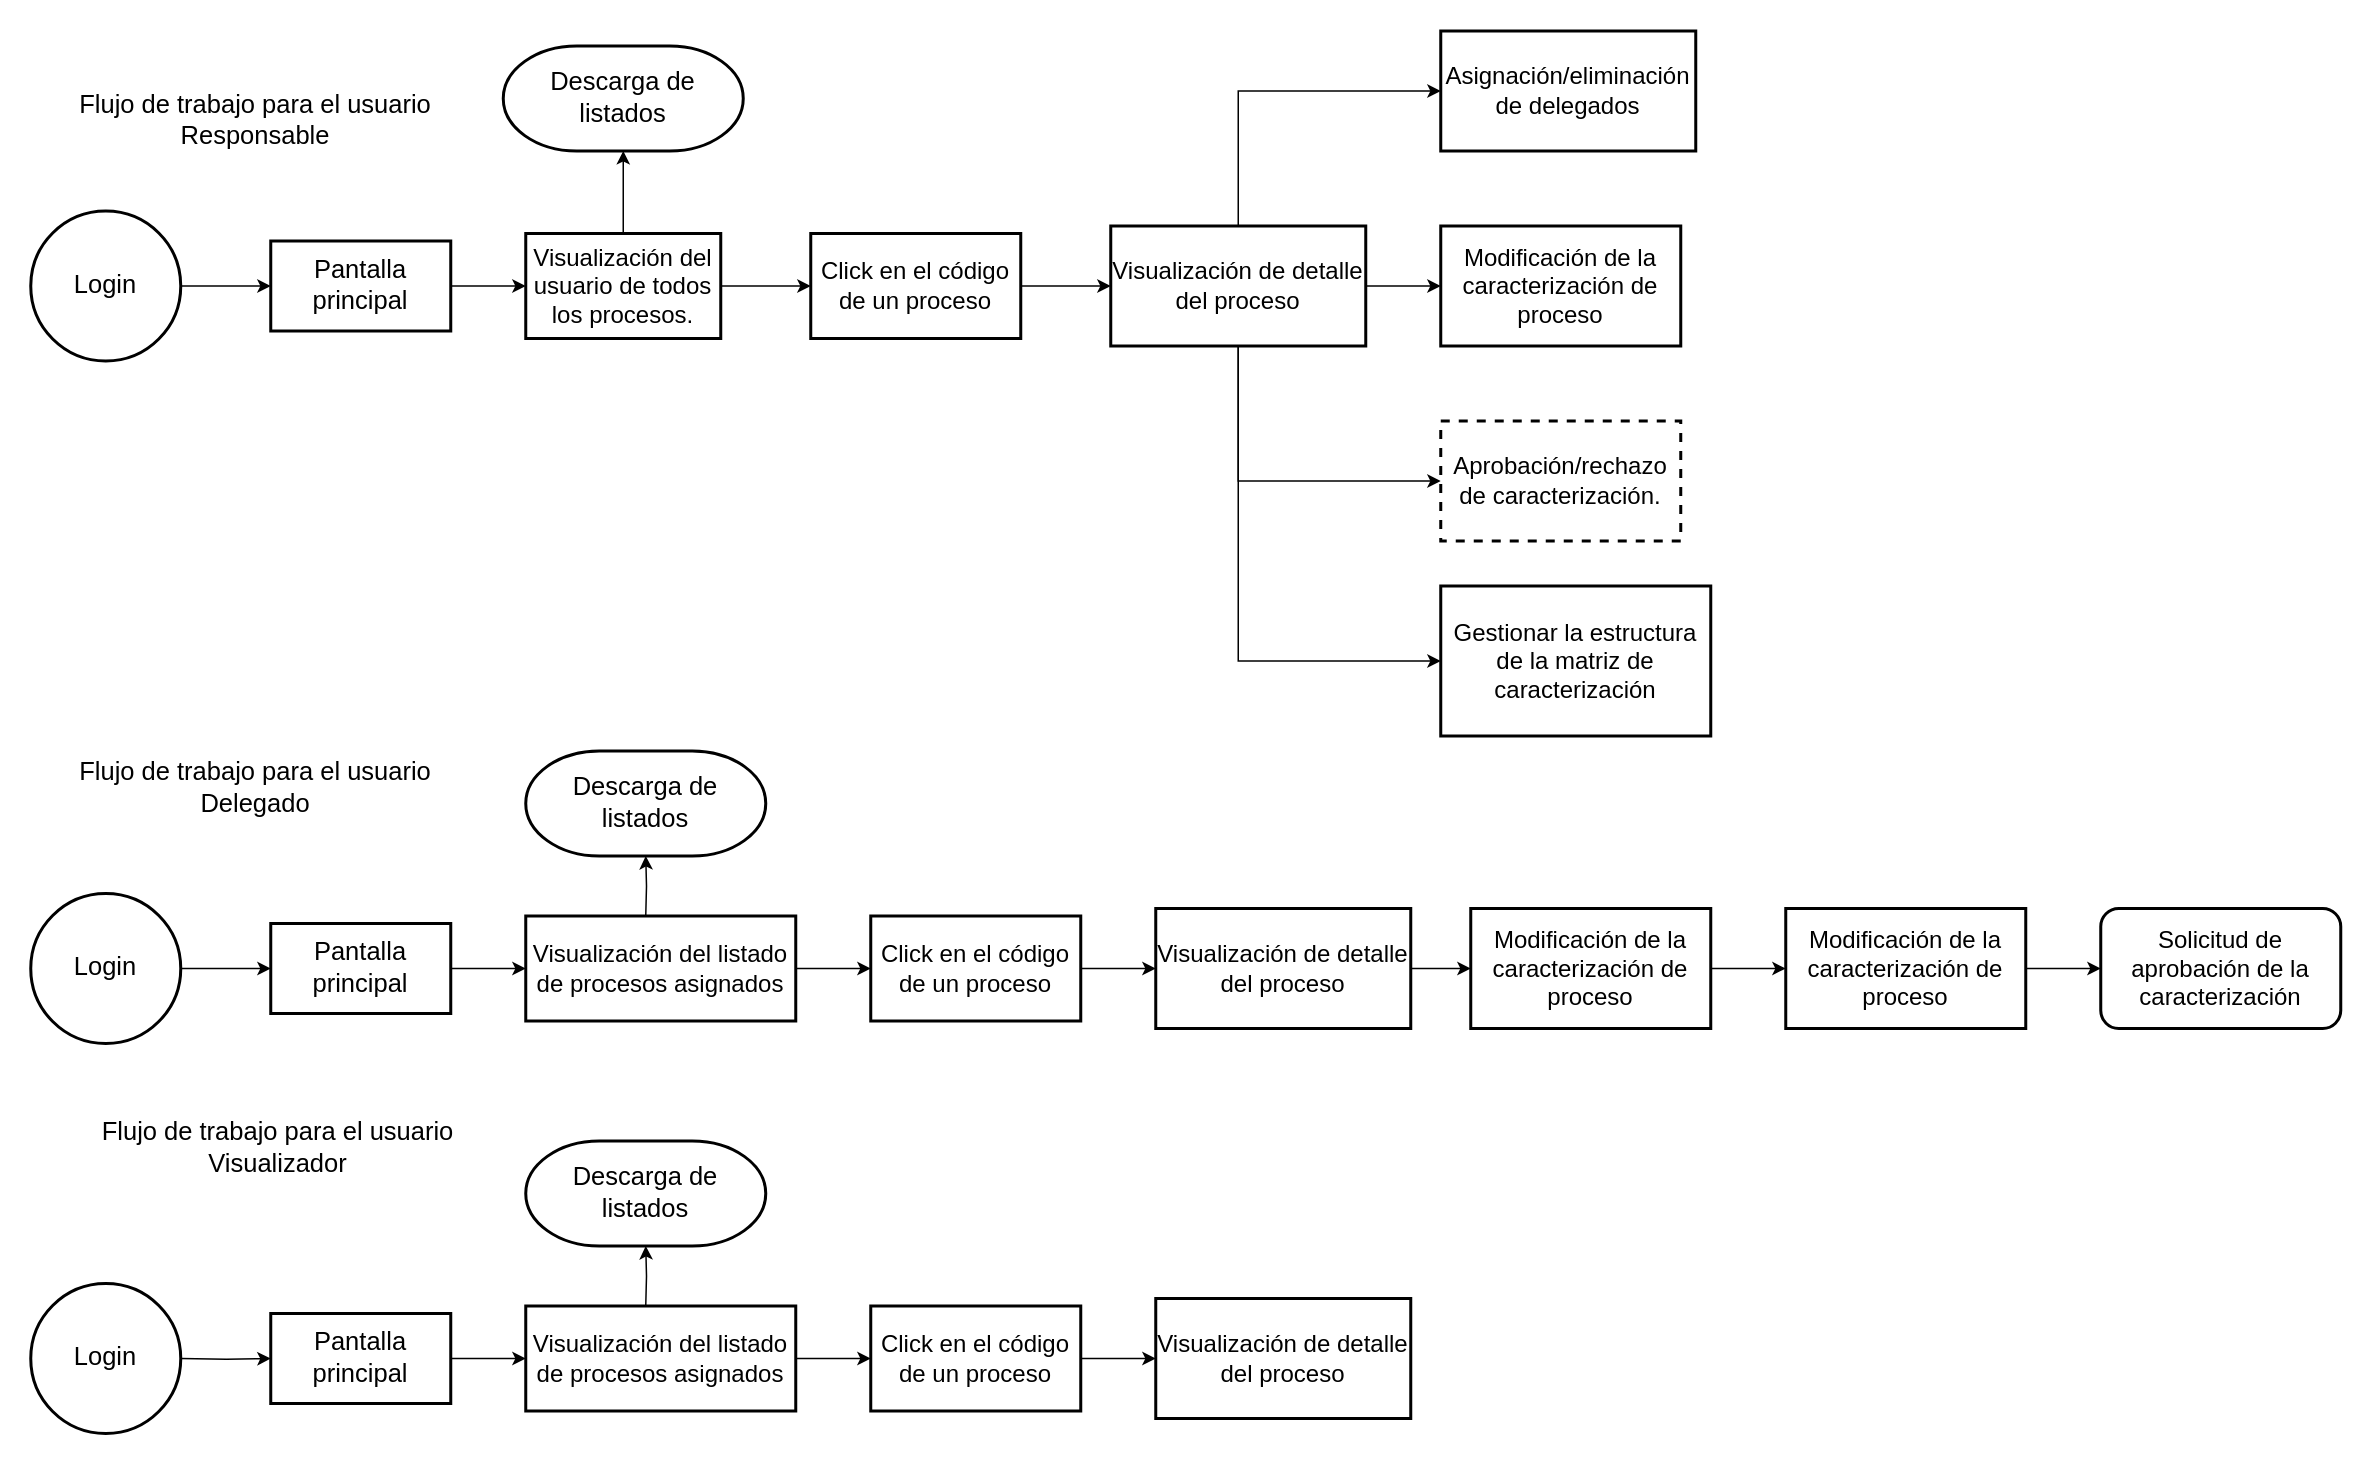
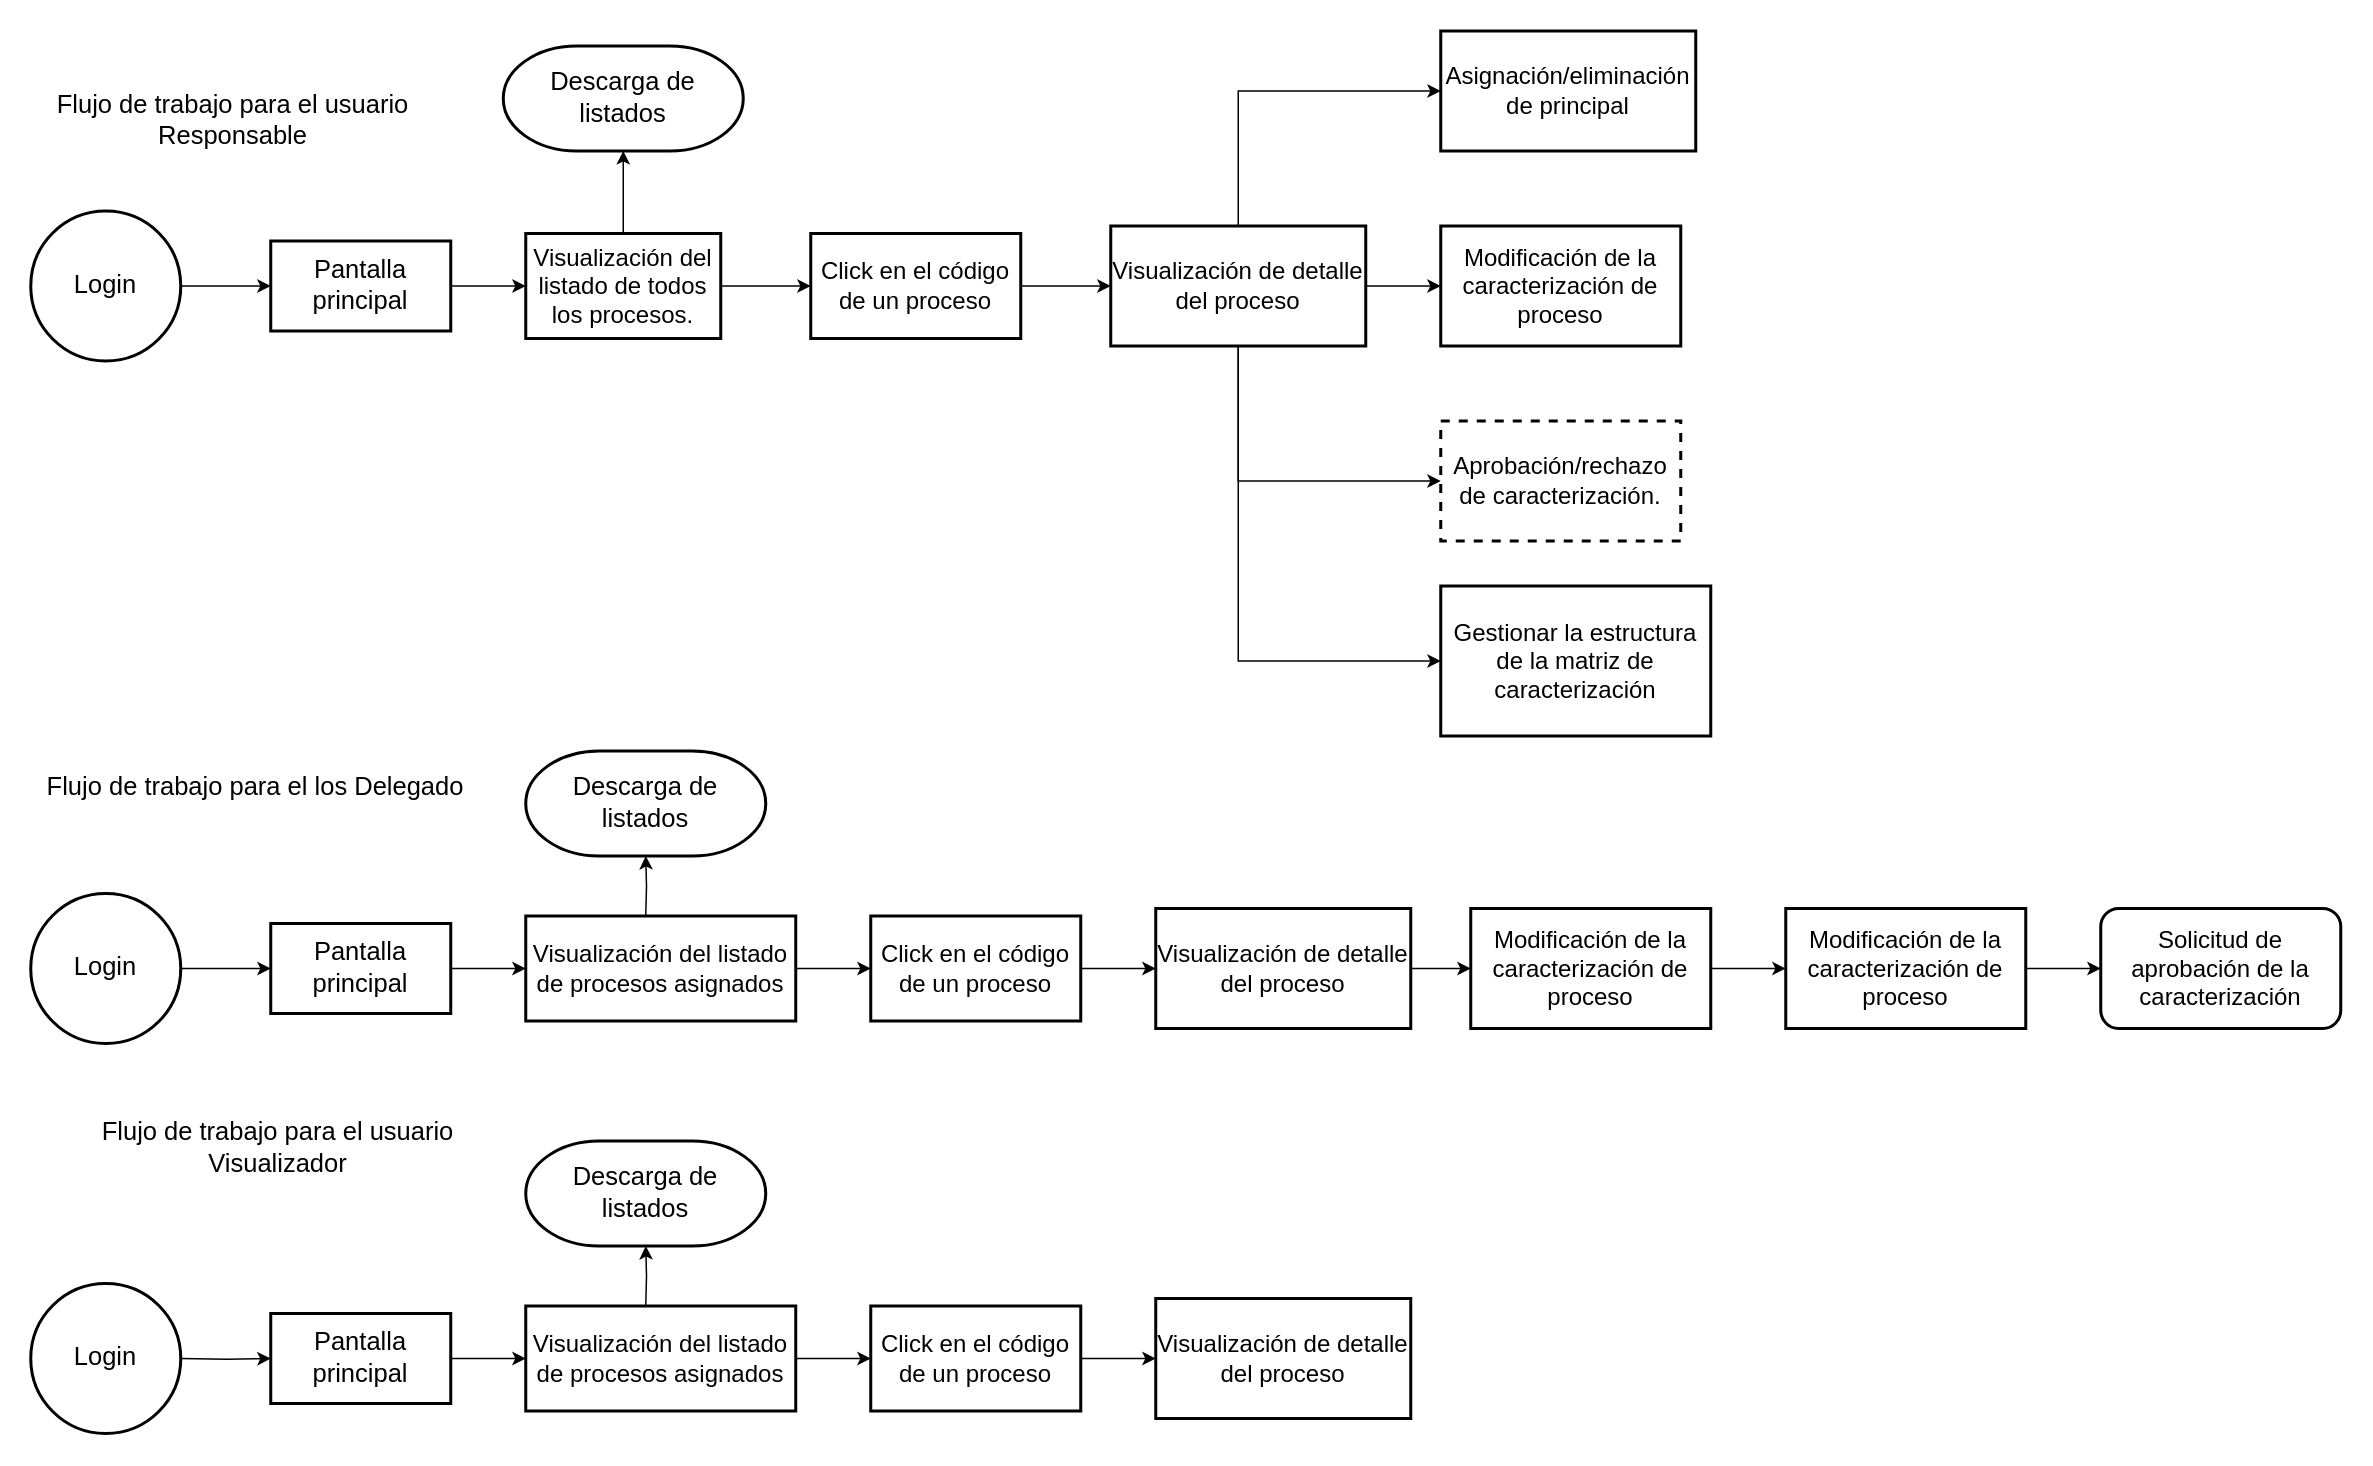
node "Asignación/eliminación de delegados": label "Asignación/eliminación de delegados" -> "Asignación/eliminación de principal"
node "Flujo de trabajo para el usuario Responsable": moved (256, 121) -> (233, 121)
node "Visualización del usuario de todos los procesos.": label "Visualización del usuario de todos los procesos." -> "Visualización del listado de todos los procesos."
node "Flujo de trabajo para el usuario Delegado": label "Flujo de trabajo para el usuario Delegado" -> "Flujo de trabajo para el los Delegado"
